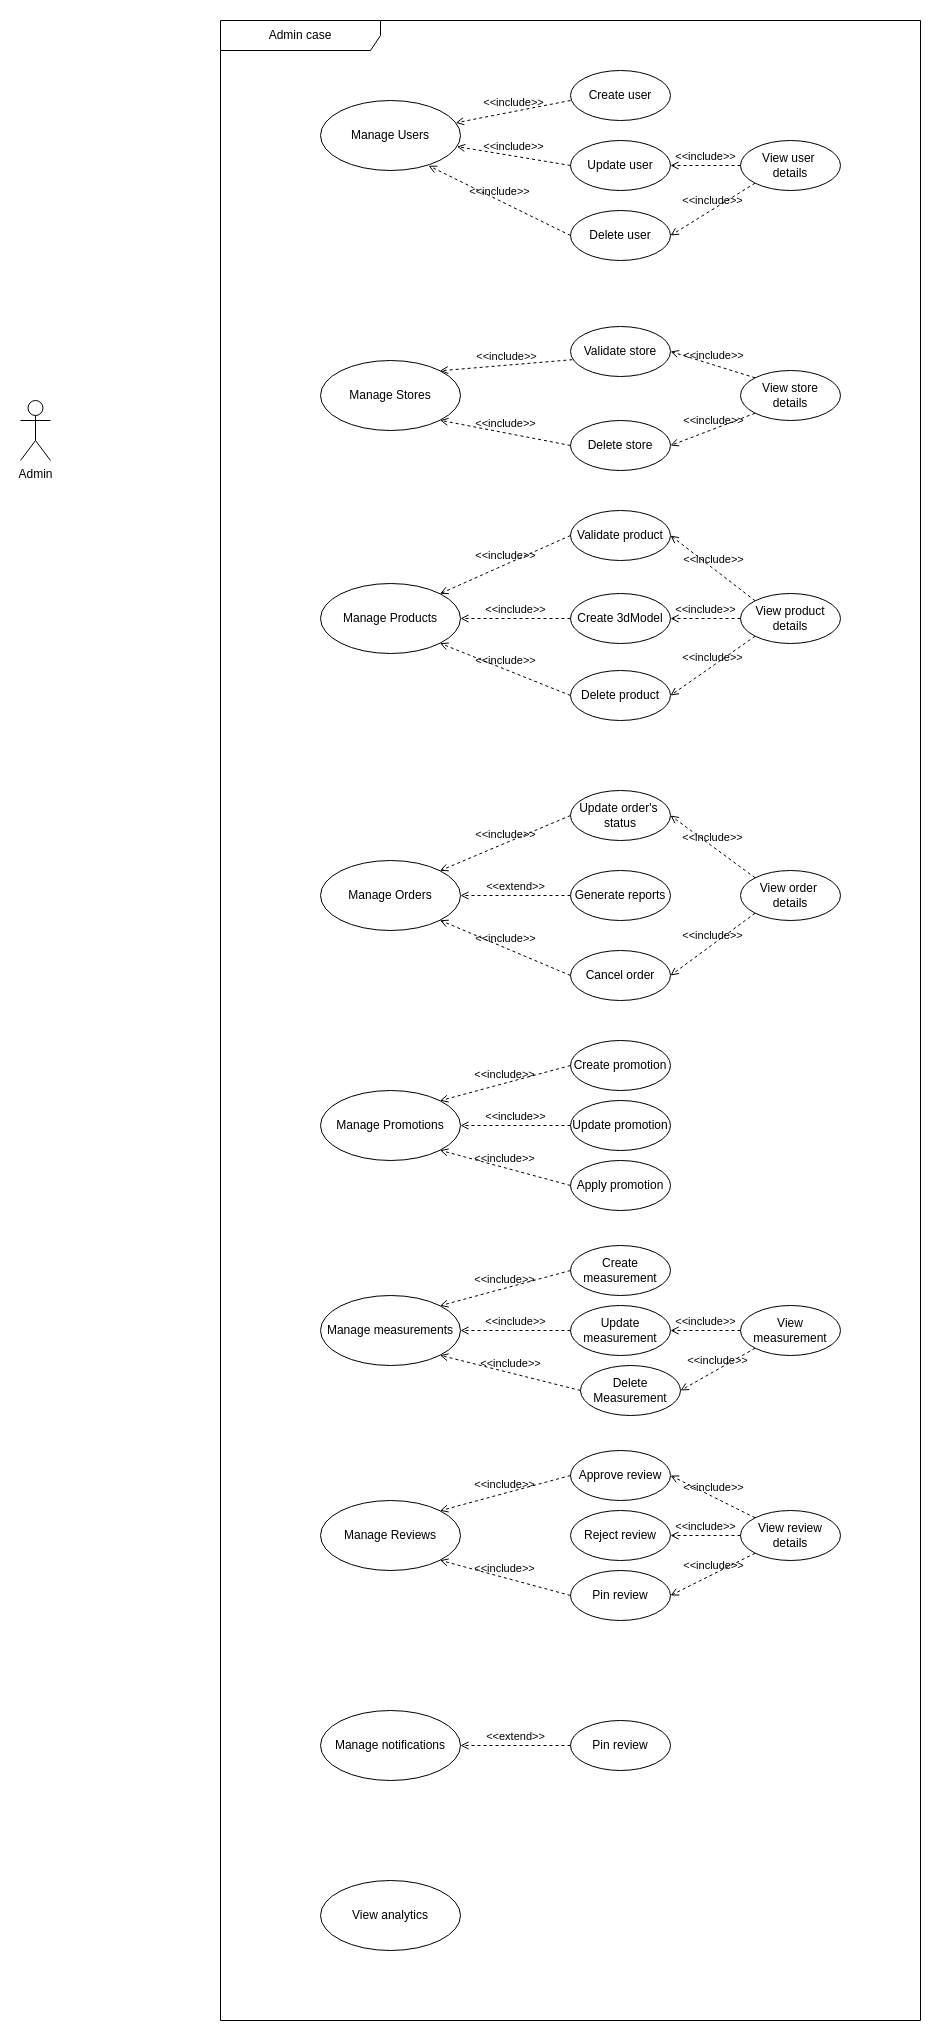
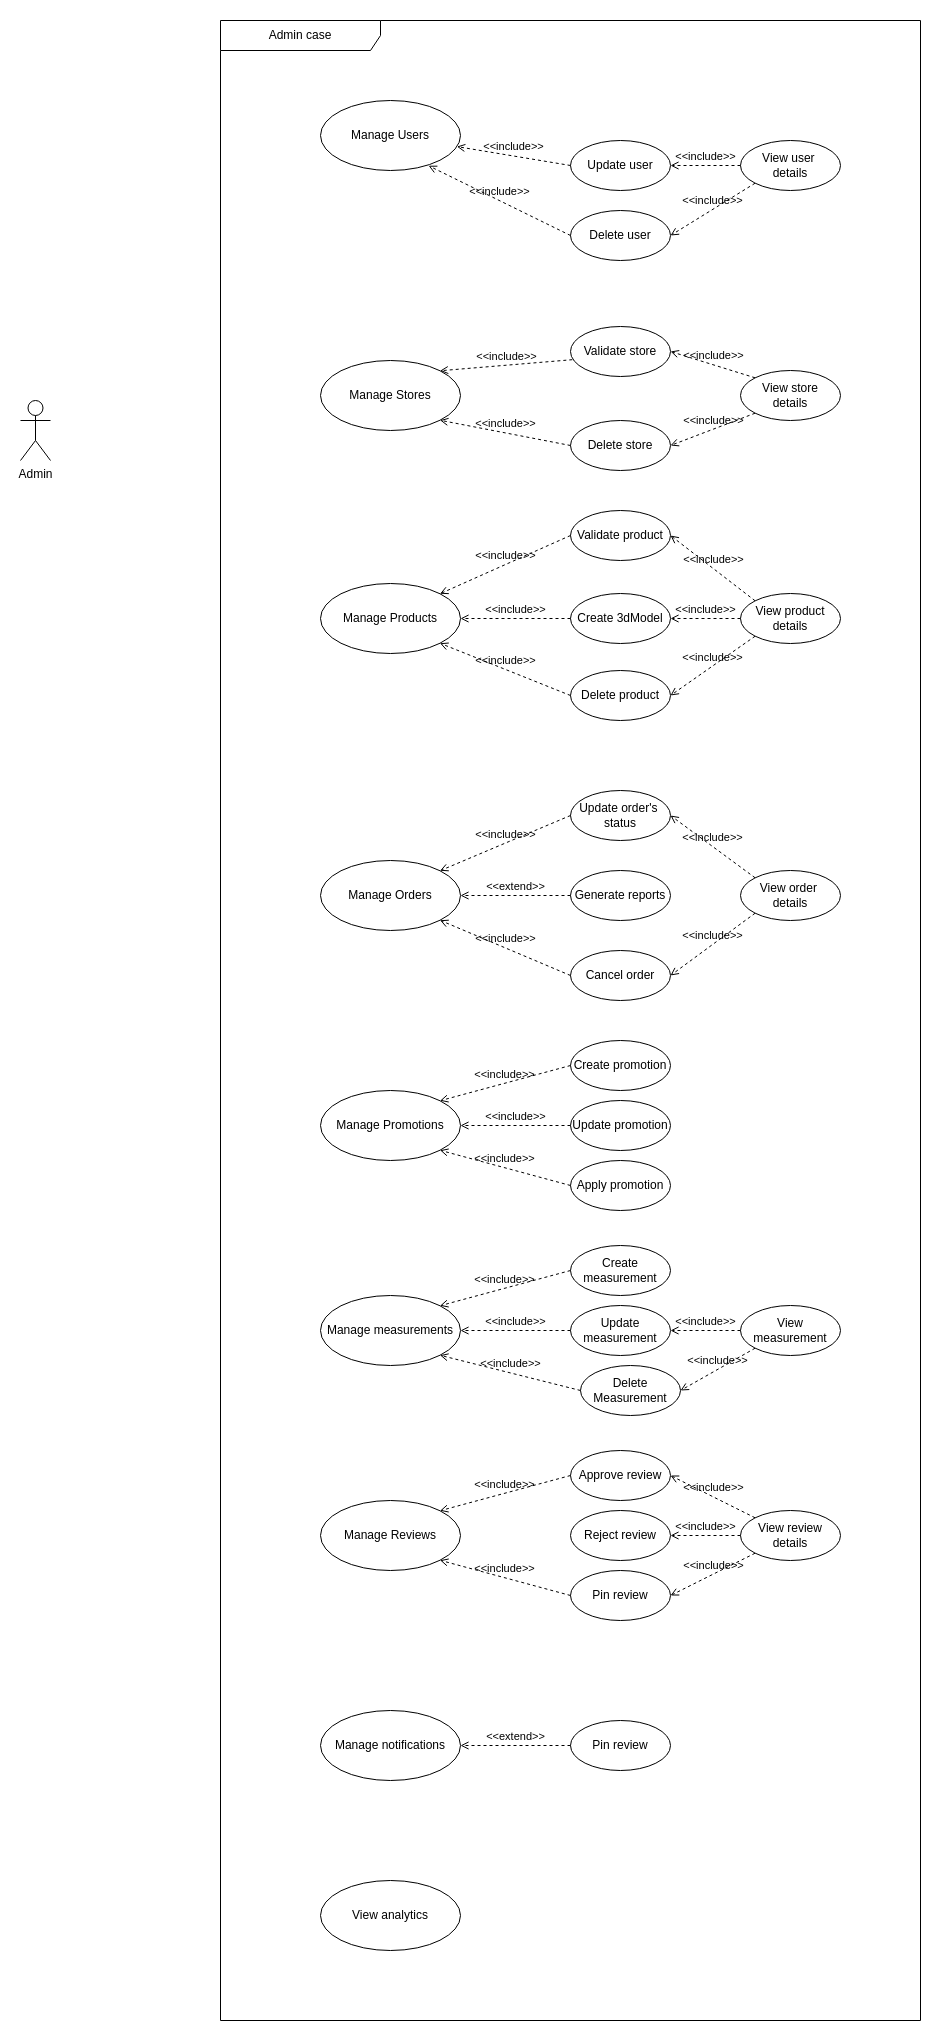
node "Create user": removed
edge "Create user" -> "Manage Users": removed, label "<<include>>"
